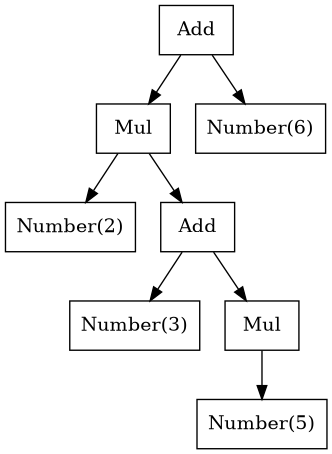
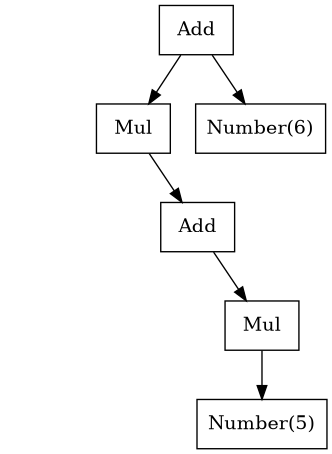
node "Number(2)": removed
node "Number(3)": removed
